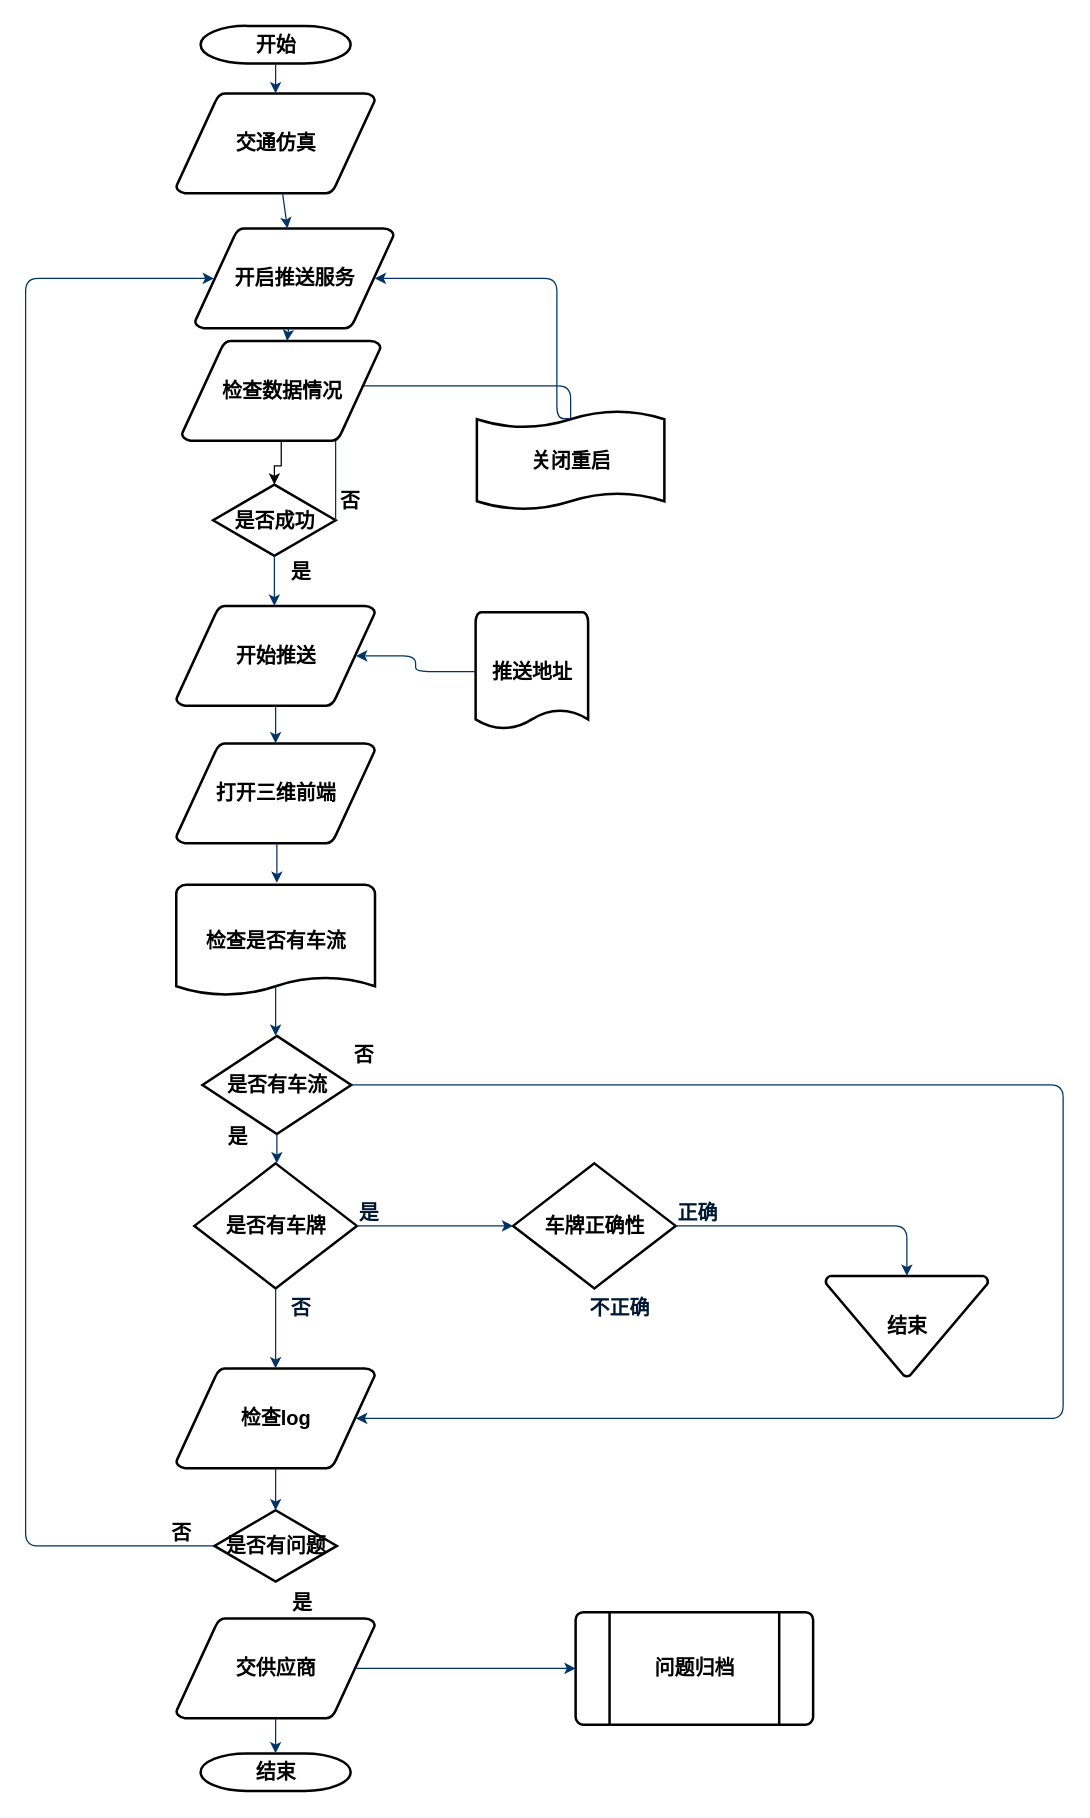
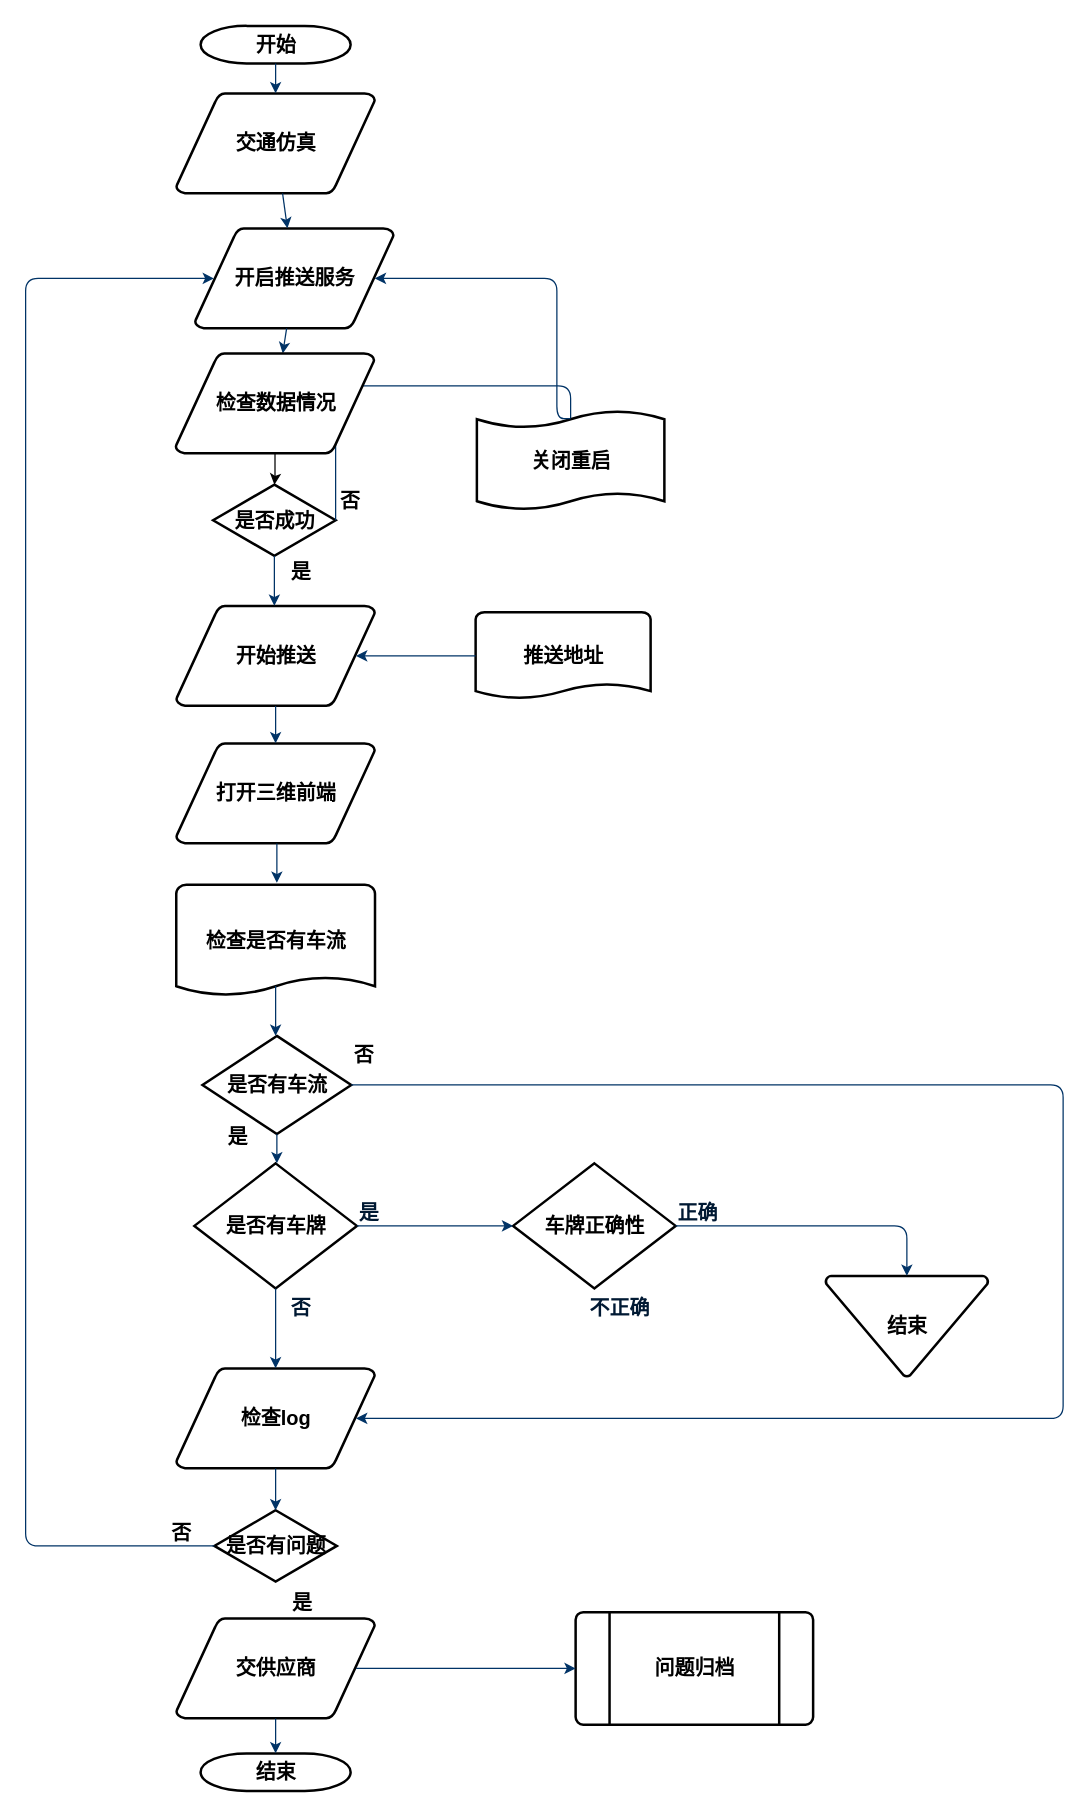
node "检查数据情况": moved (281, 391) -> (275, 403)
node "推送地址": size 113x119 -> 175x88
